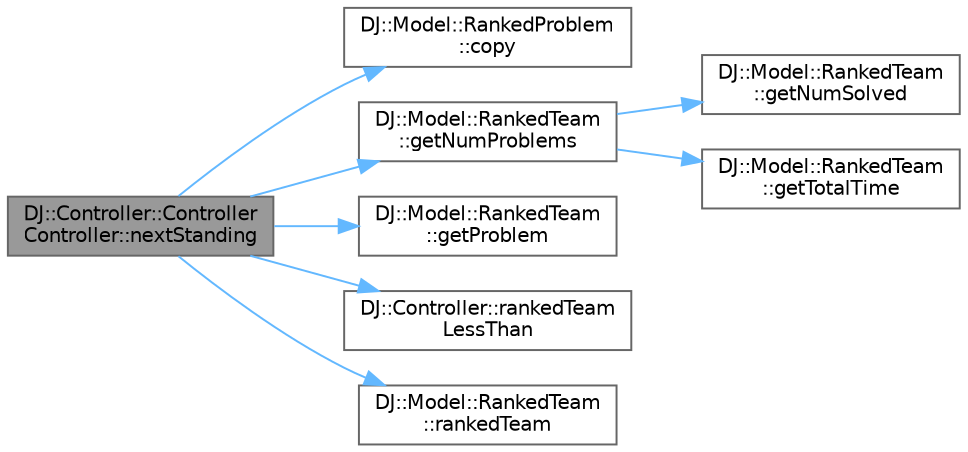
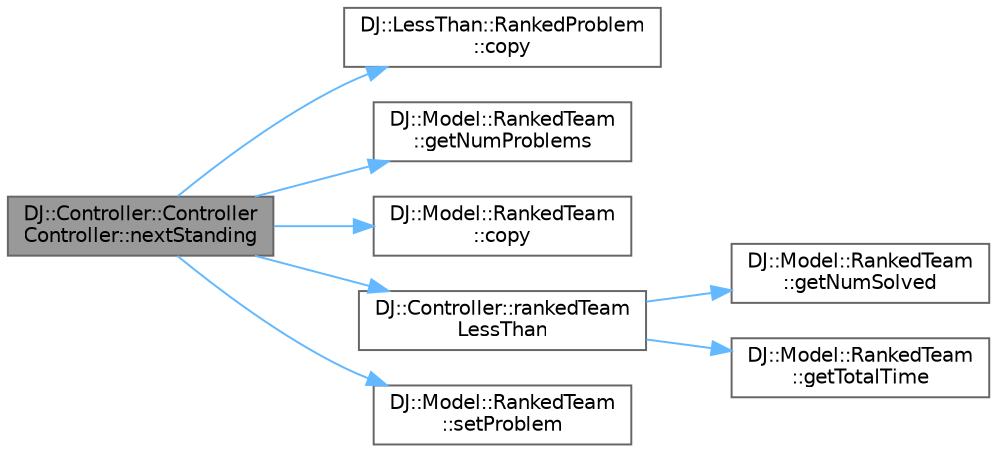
node "DJ::Model::RankedProblem ::copy": label "DJ::Model::RankedProblem ::copy" -> "DJ::LessThan::RankedProblem ::copy"
edge "DJ::Model::RankedTeam ::getNumProblems" -> "DJ::Model::RankedTeam ::getNumSolved": now "DJ::Controller::rankedTeam LessThan" -> "DJ::Model::RankedTeam ::getNumSolved"
edge "DJ::Model::RankedTeam ::getNumProblems" -> "DJ::Model::RankedTeam ::getTotalTime": now "DJ::Controller::rankedTeam LessThan" -> "DJ::Model::RankedTeam ::getTotalTime"
node "DJ::Model::RankedTeam ::getProblem": label "DJ::Model::RankedTeam ::getProblem" -> "DJ::Model::RankedTeam ::copy"
node "DJ::Model::RankedTeam ::rankedTeam": label "DJ::Model::RankedTeam ::rankedTeam" -> "DJ::Model::RankedTeam ::setProblem"
